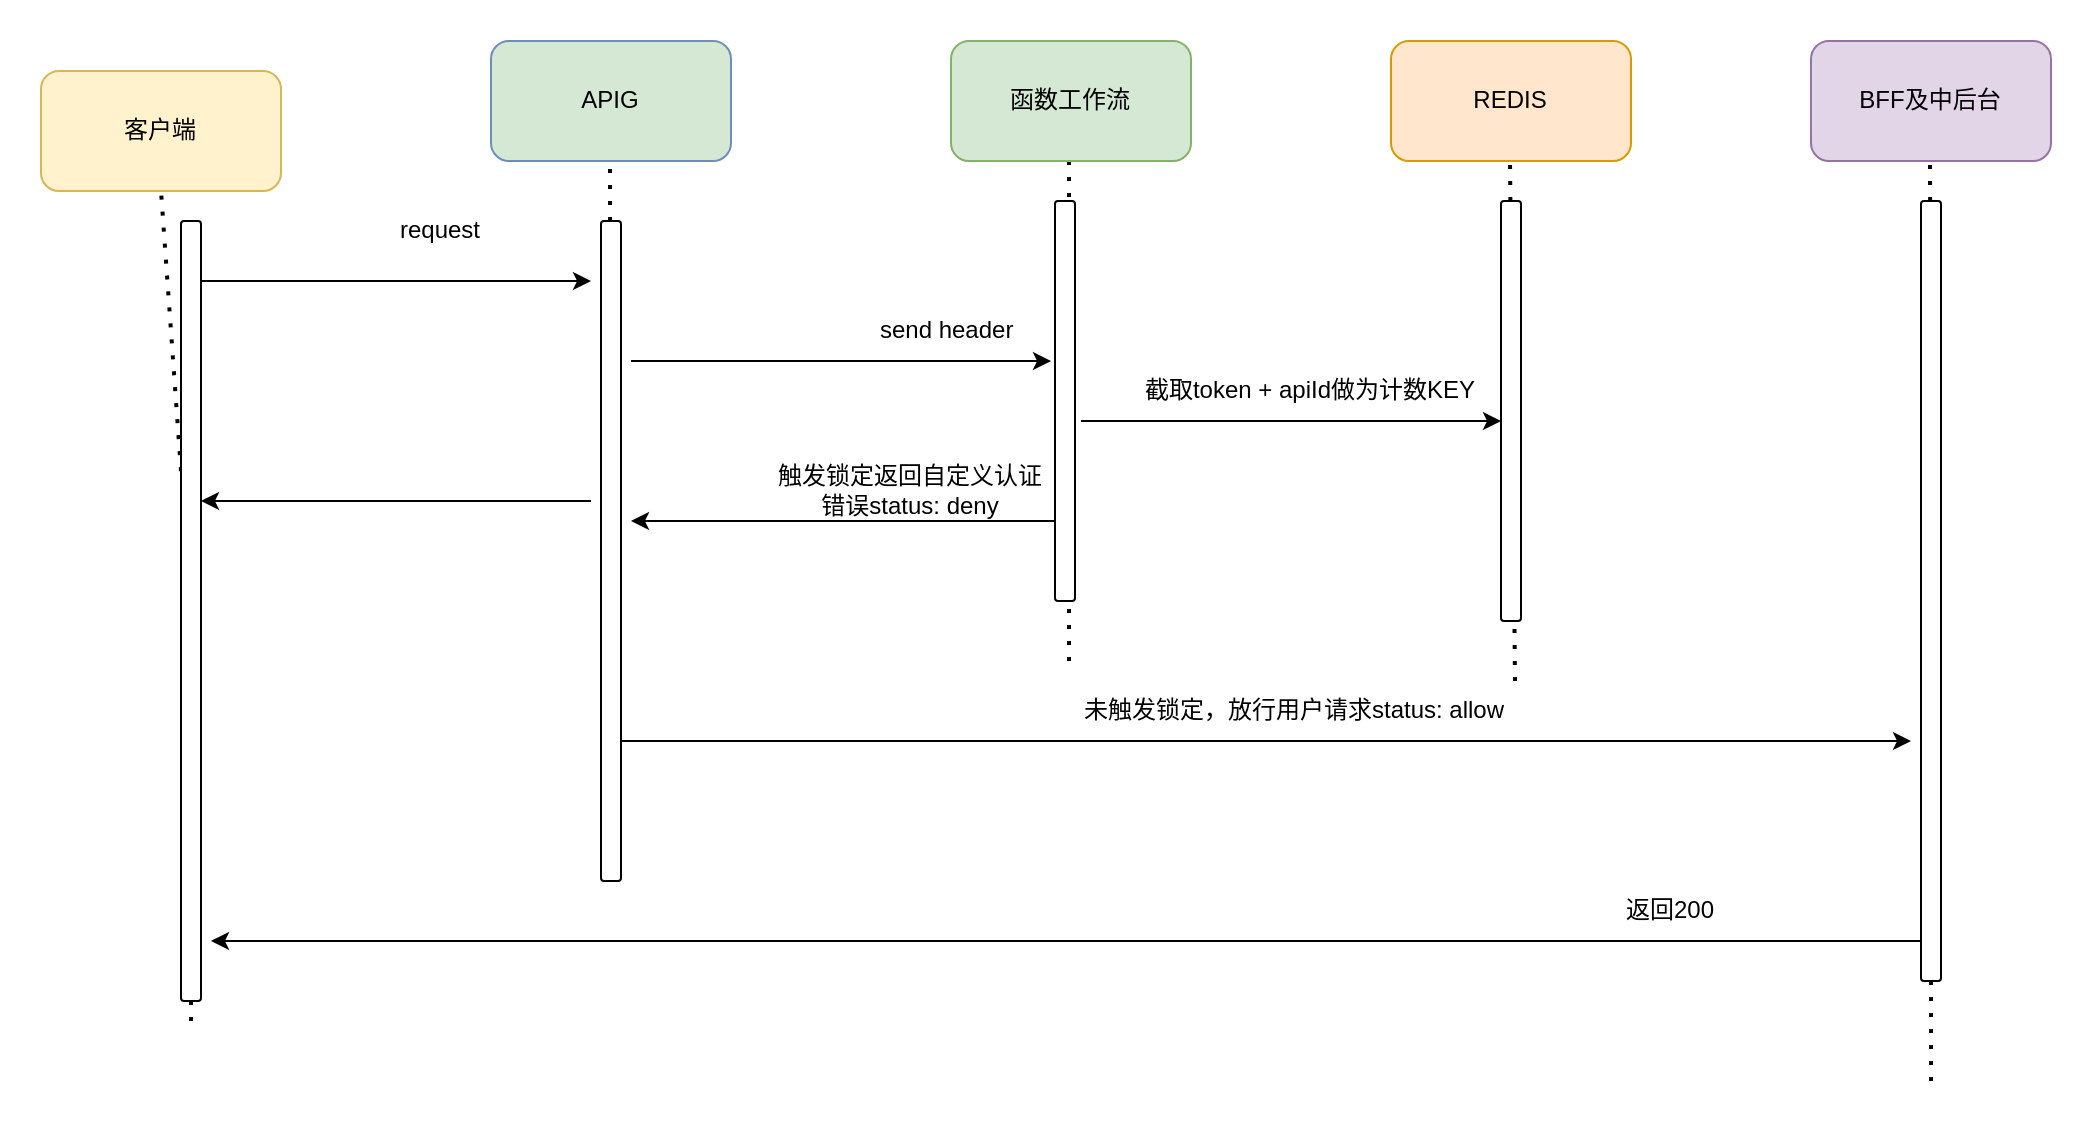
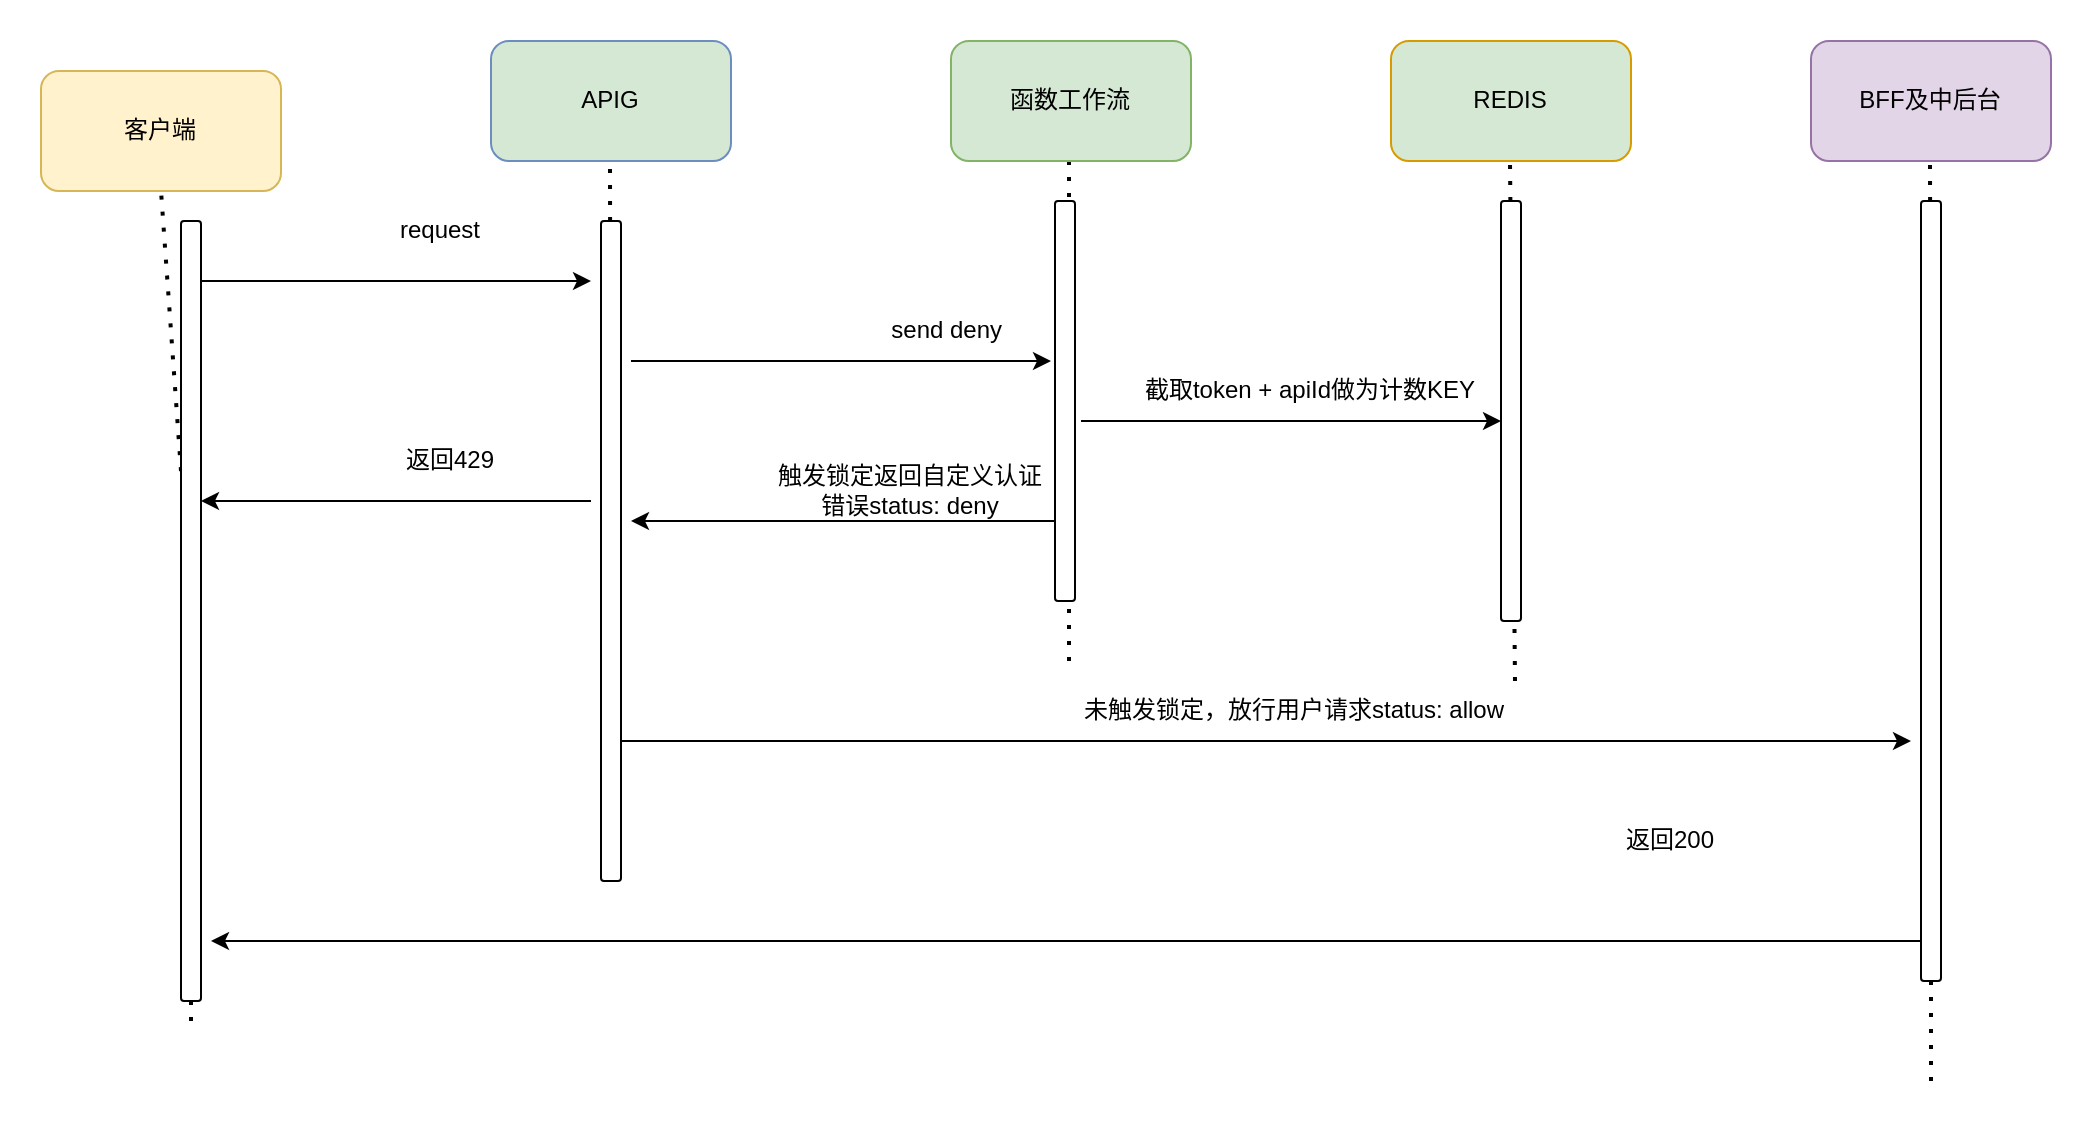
node "REDIS": fillcolor #ffe6cc -> #d5e8d4
node "send header": label "send header" -> "send deny"
node "返回429": added
node "返回200": moved (1671, 911) -> (1671, 841)
